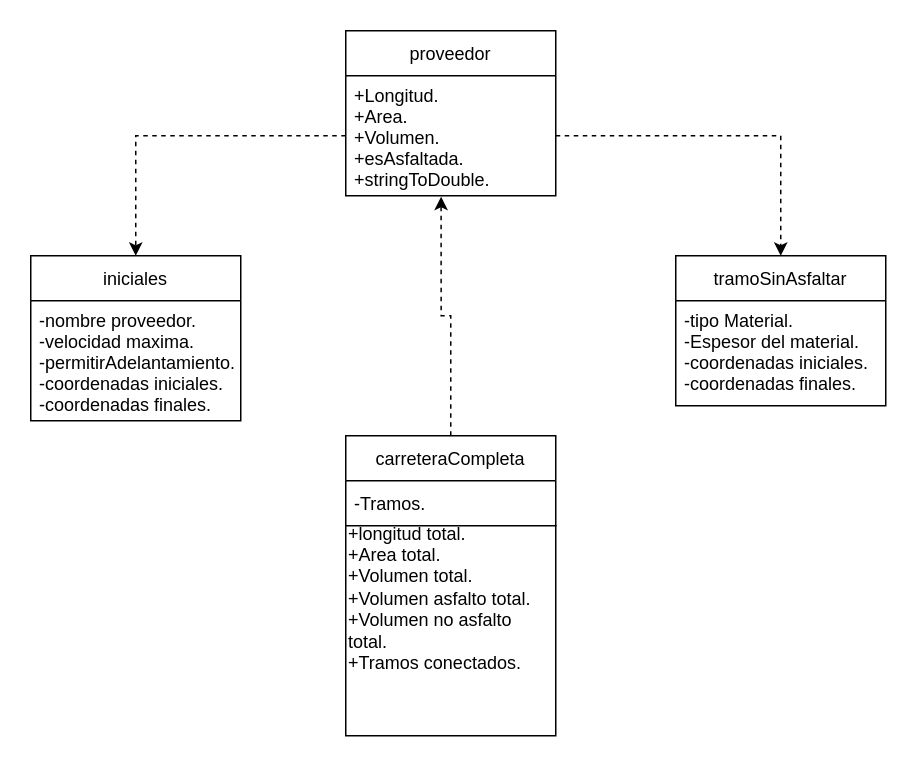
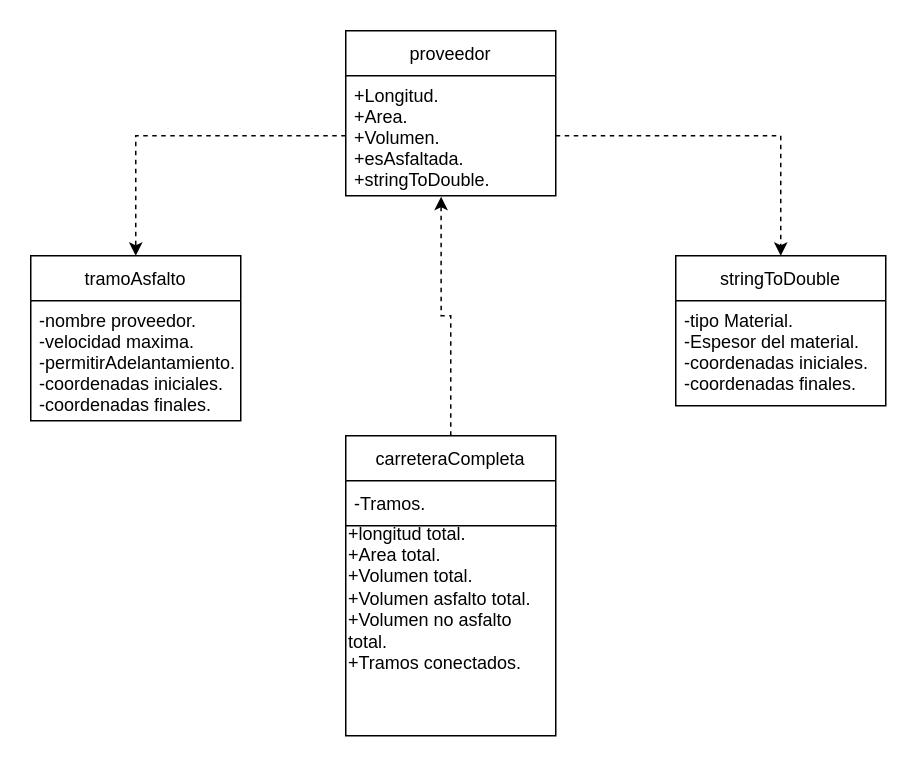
node "iniciales": label "iniciales" -> "tramoAsfalto"
node "tramoSinAsfaltar": label "tramoSinAsfaltar" -> "stringToDouble"
